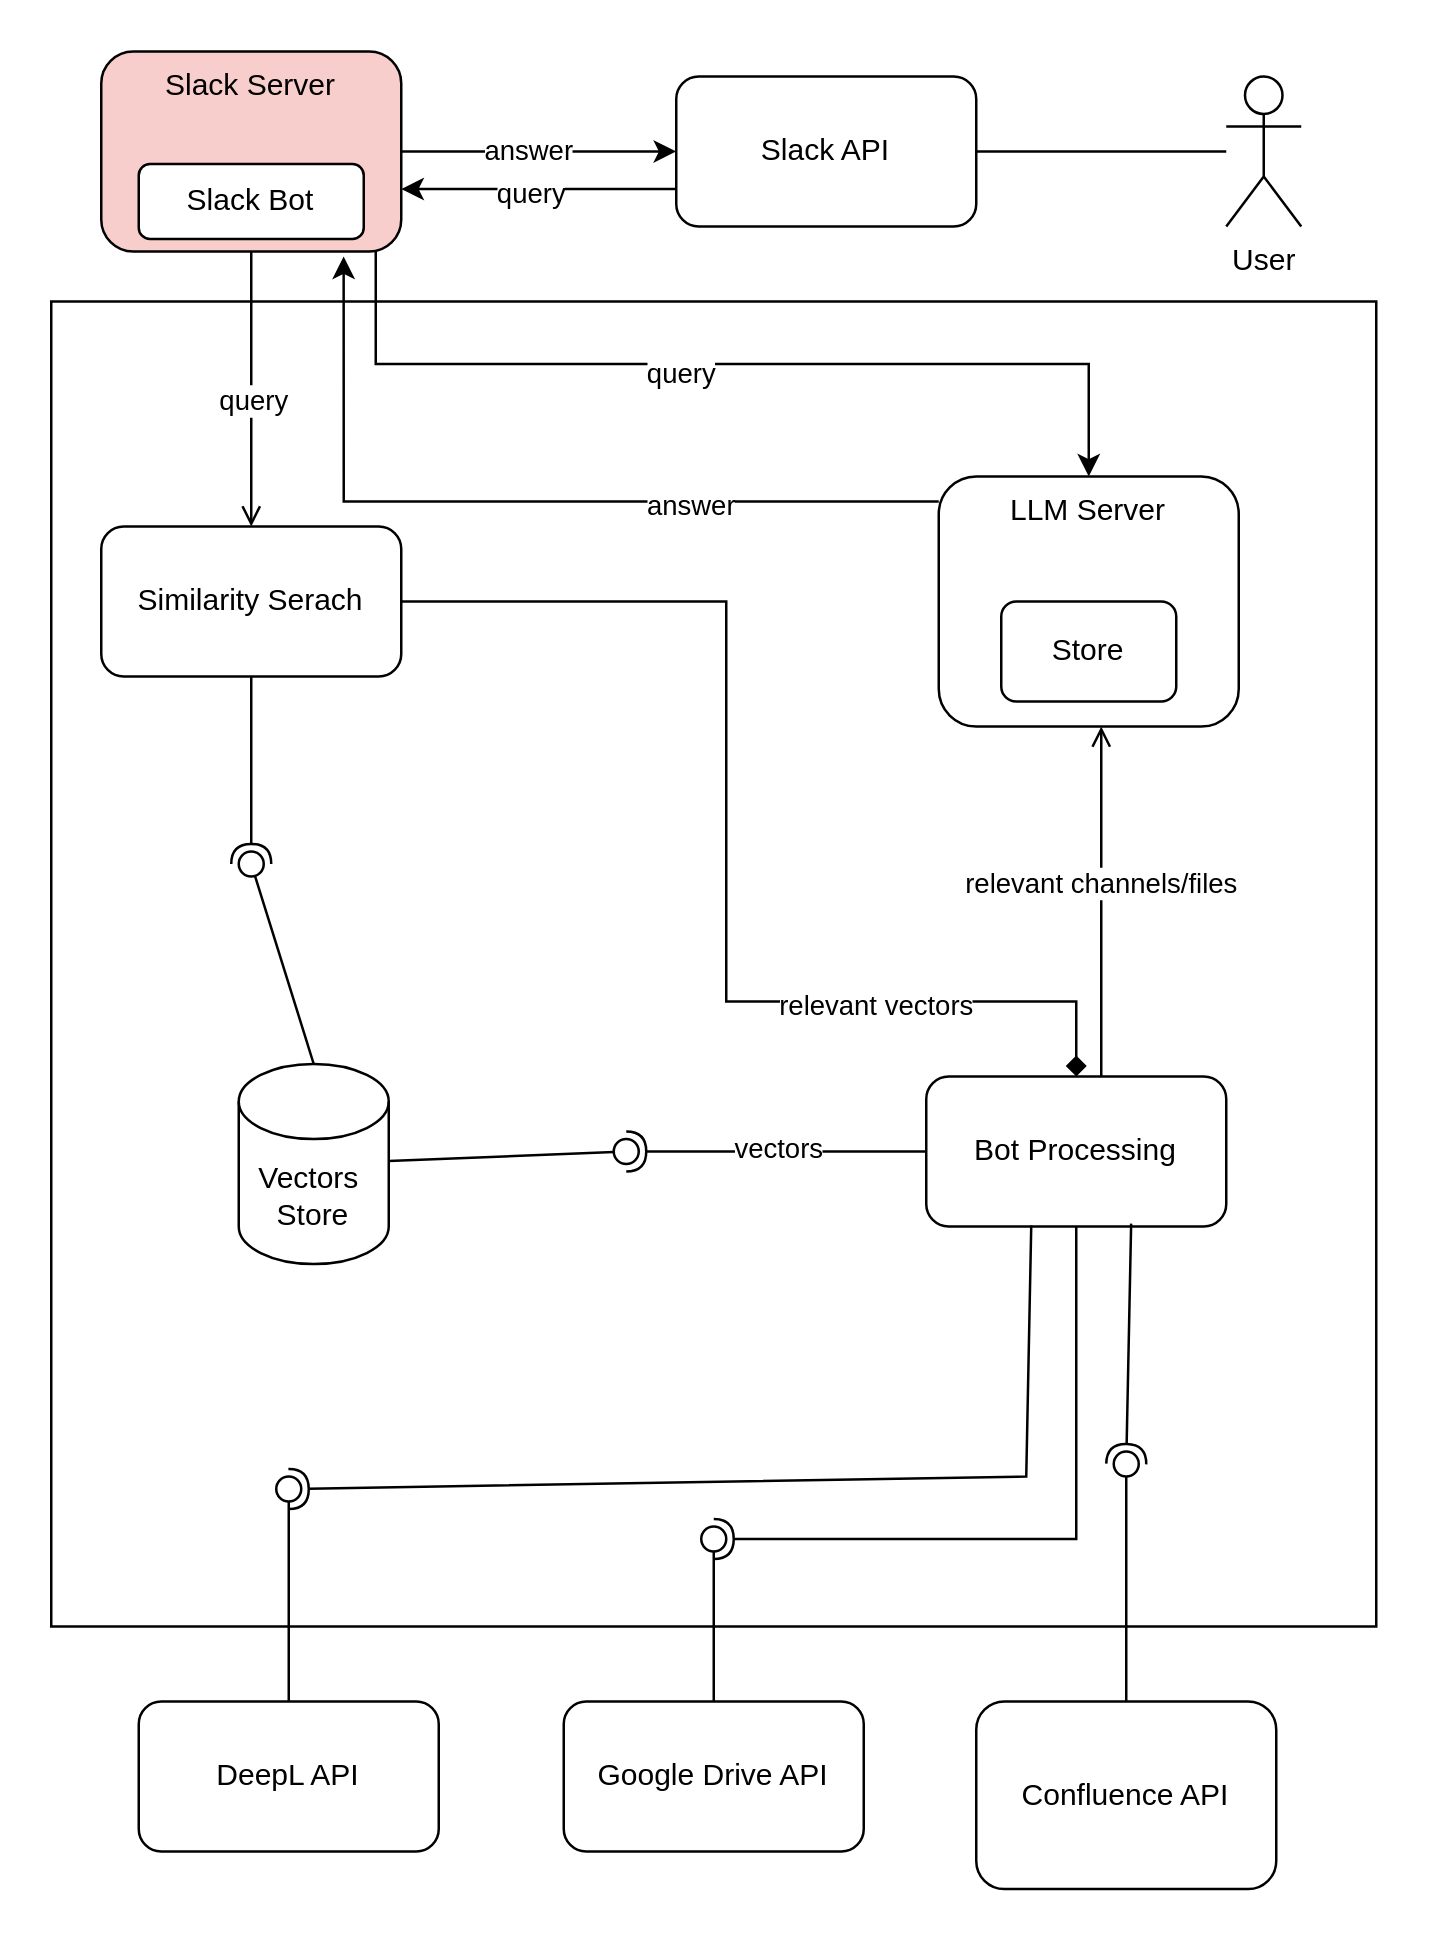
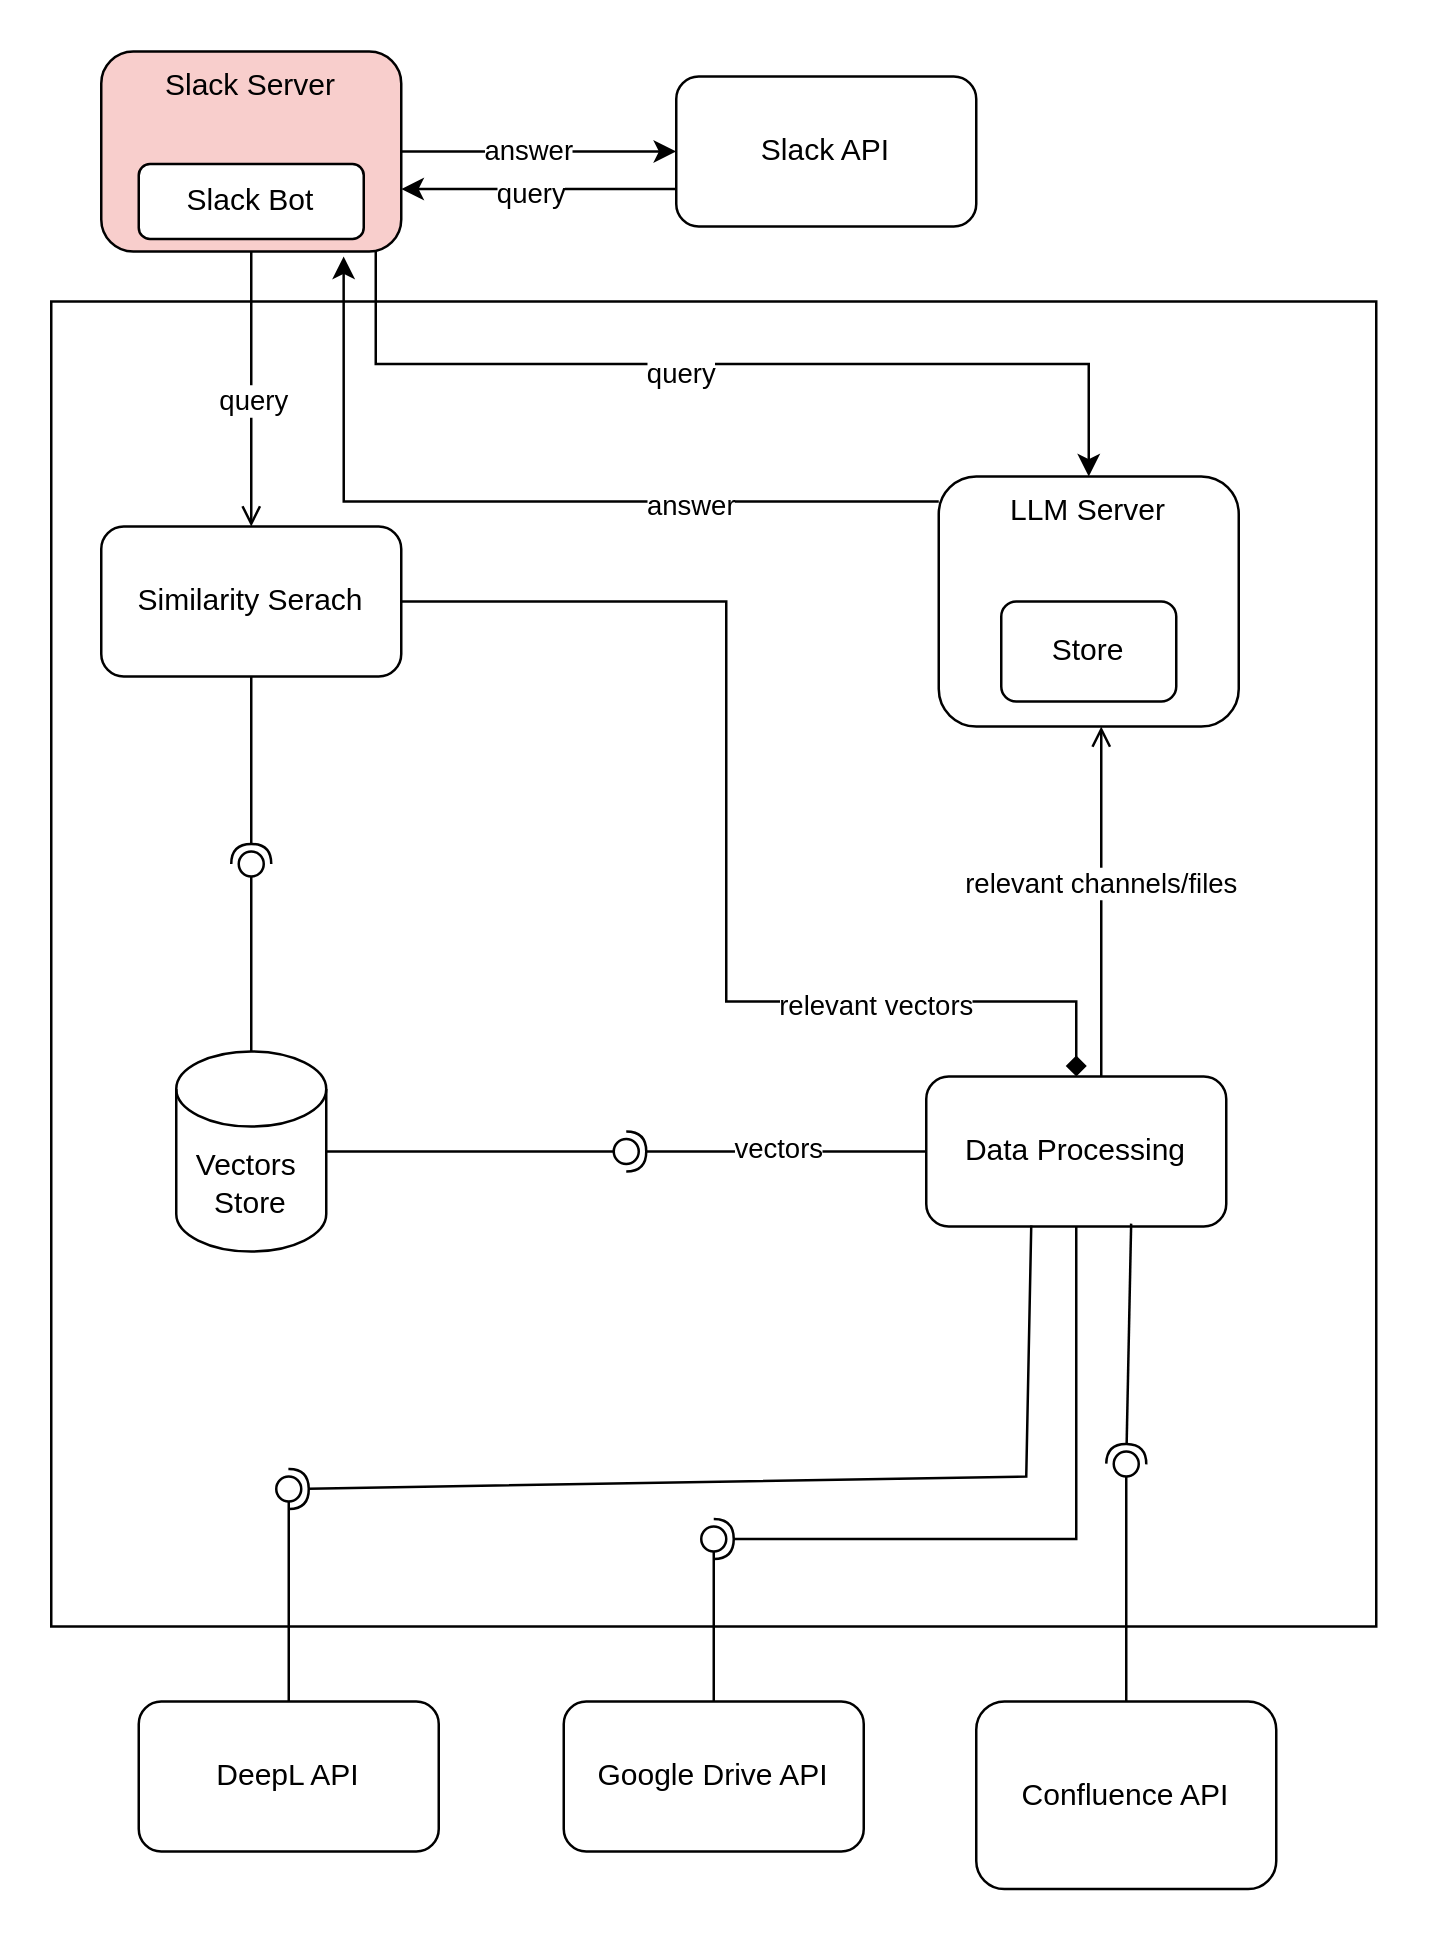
edge "Slack API" -- "User": removed
node "User": removed
node "Bot Processing": label "Bot Processing" -> "Data Processing"
node "Vectors Store": moved (314, 1164) -> (251, 1151)
